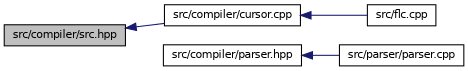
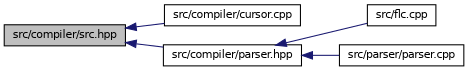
edge "src/flc.cpp" -> "src/compiler/cursor.cpp": now "src/flc.cpp" -> "src/compiler/parser.hpp"
edge "src/compiler/parser.hpp" -> "src/compiler/src.hpp": added
